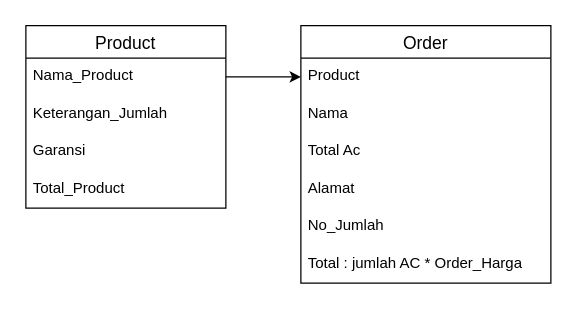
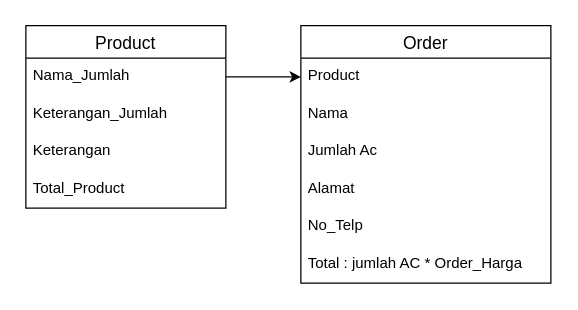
node "Nama_Product": label "Nama_Product" -> "Nama_Jumlah"
node "Garansi": label "Garansi" -> "Keterangan"
node "Total Ac": label "Total Ac" -> "Jumlah Ac"
node "No_Jumlah": label "No_Jumlah" -> "No_Telp"
